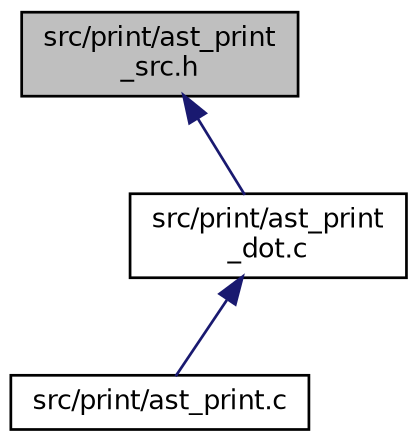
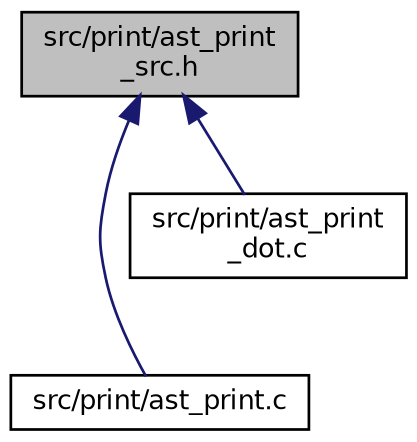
edge "src/print/ast_print.c" -> "src/print/ast_print _dot.c": now "src/print/ast_print.c" -> "src/print/ast_print _src.h"
